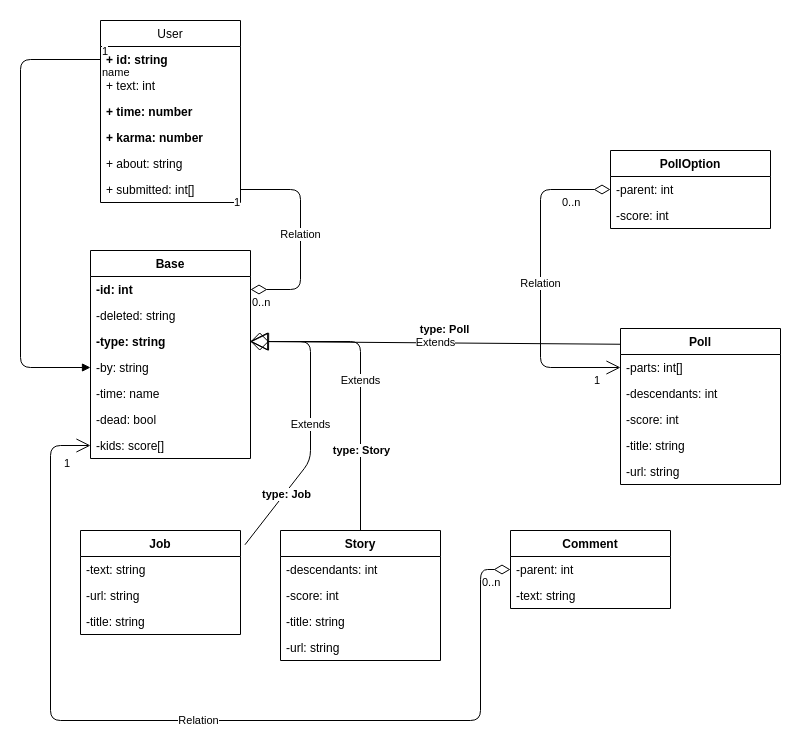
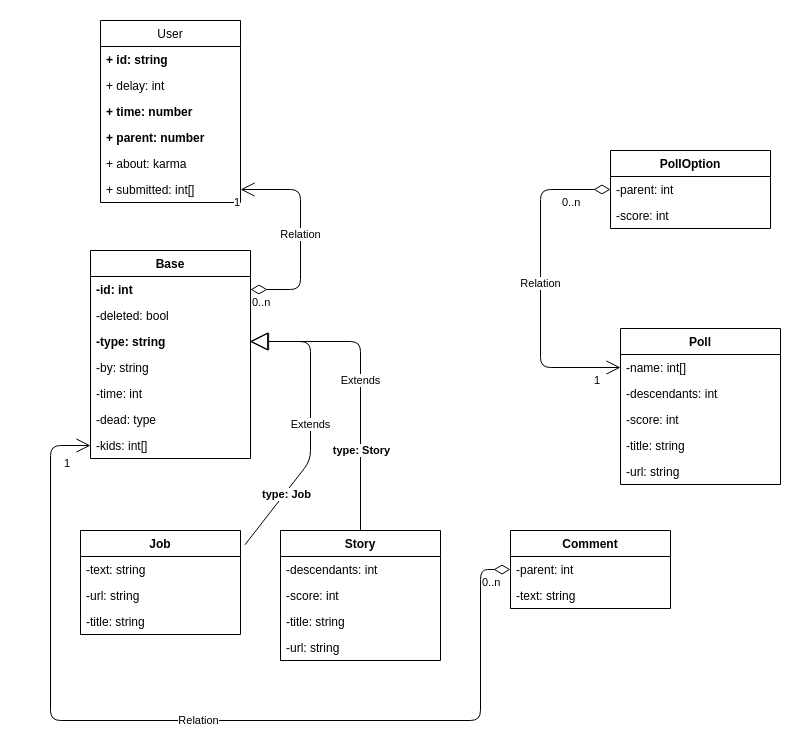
node "+ text: int": label "+ text: int" -> "+ delay: int"
node "+ karma: number": label "+ karma: number" -> "+ parent: number"
node "+ about: string": label "+ about: string" -> "+ about: karma"
edge "+ submitted: int[]" -> "-id: int": arrowhead none -> open
edge "+ id: string" -> "-by: string": removed, labels "1", "name"
node "-deleted: string": label "-deleted: string" -> "-deleted: bool"
edge "Poll" -> "-type: string": removed, labels "type: Poll", "Extends"
edge "Job" -> "-type: string": arrowhead diamond -> block
node "-parts: int[]": label "-parts: int[]" -> "-name: int[]"
node "-time: name": label "-time: name" -> "-time: int"
node "-dead: bool": label "-dead: bool" -> "-dead: type"
node "-kids: score[]": label "-kids: score[]" -> "-kids: int[]"
